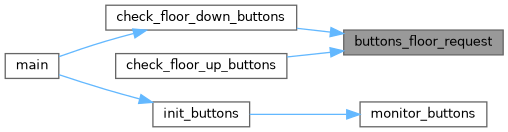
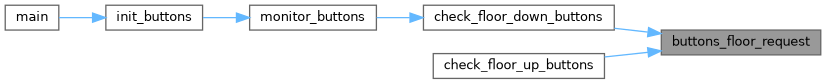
edge "main" -> "check_floor_down_buttons": now "monitor_buttons" -> "check_floor_down_buttons"
